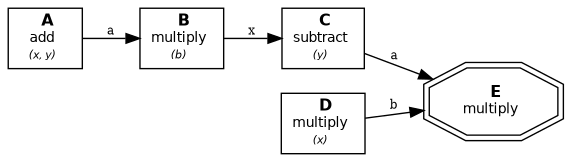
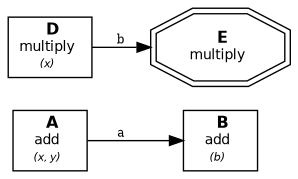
node "B": text "multiply" -> "add"
node "C": removed
